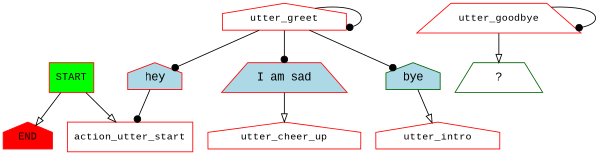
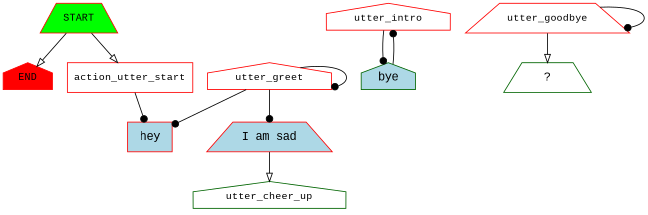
edge "utter_greet" -> "bye": now "utter_intro" -> "bye"
node "START": shape box -> trapezium
node "hey": shape house -> box
edge "bye" -> "utter_intro": arrowhead onormal -> dot
edge "hey" -> "action_utter_start": reversed
node "utter_cheer_up": color red -> darkgreen
